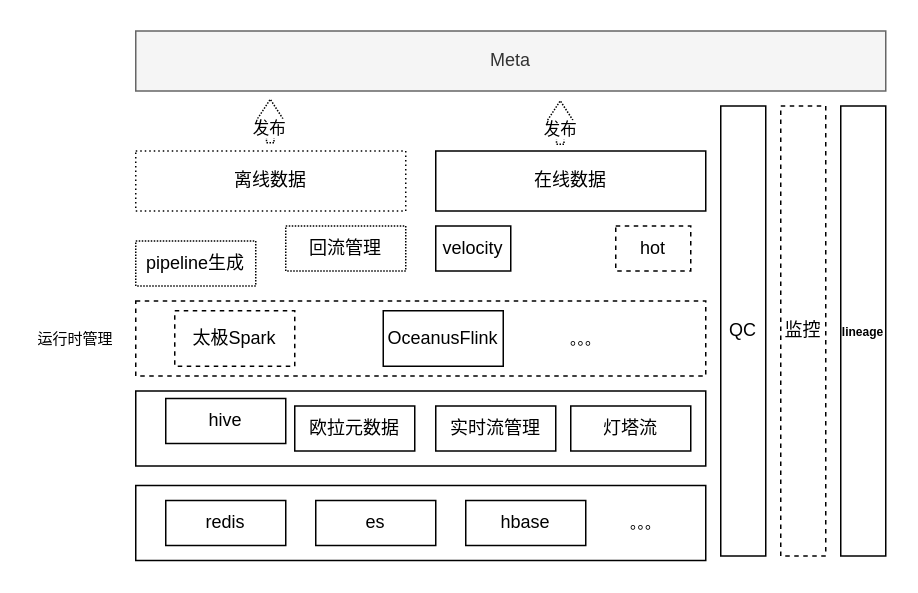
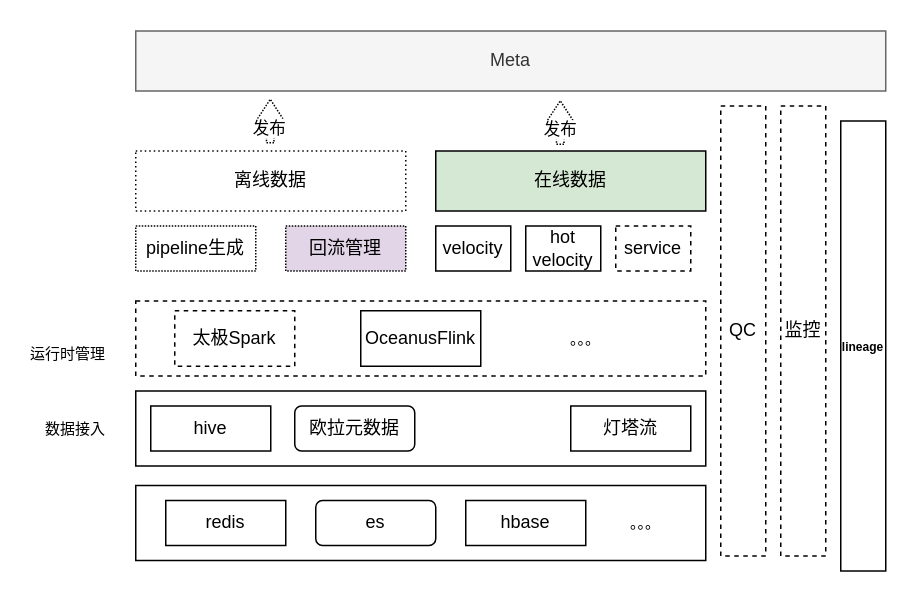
node "在线数据": fillcolor #ffffff -> #d5e8d4
node "回流管理": fillcolor #ffffff -> #e1d5e7
node "hot velocity": added
node "hot": label "hot" -> "service"
node "pipeline生成": moved (196, 263) -> (196, 248)
node "QC": style solid -> dashed
node "lineage": moved (863, 331) -> (863, 346)
node "运行时管理": moved (76, 338) -> (68, 353)
node "OceanusFlink": moved (443, 338) -> (421, 338)
node "hive": moved (226, 421) -> (211, 428)
node "数据接入": added
node "欧拉元数据": shape rectangle -> rounded rectangle
node "实时流管理": removed
node "es": shape rectangle -> rounded rectangle
